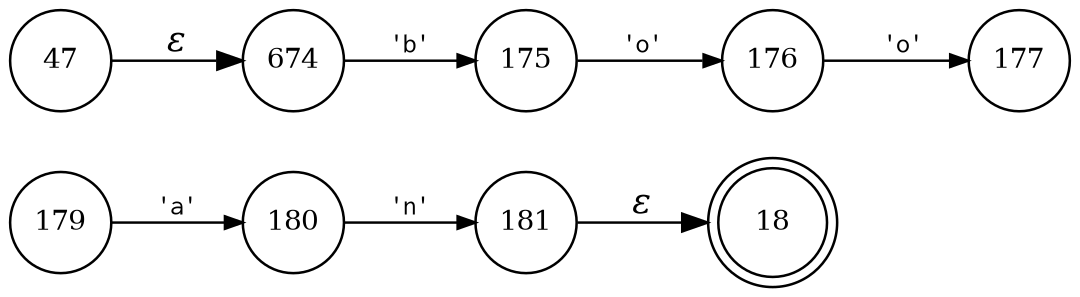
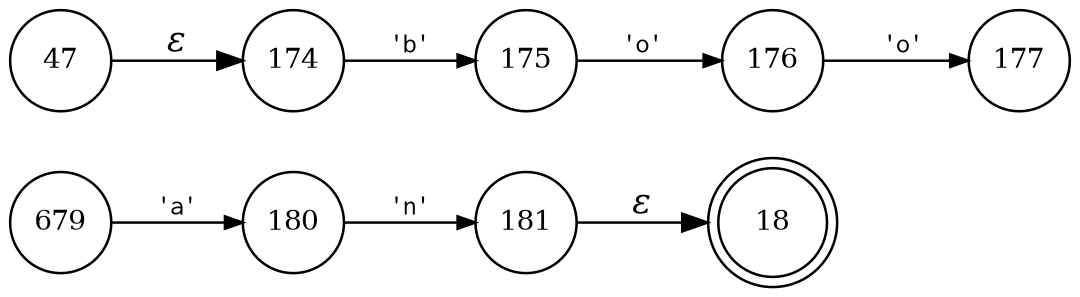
node "674": label "674" -> "174"
node "179": label "179" -> "679"
